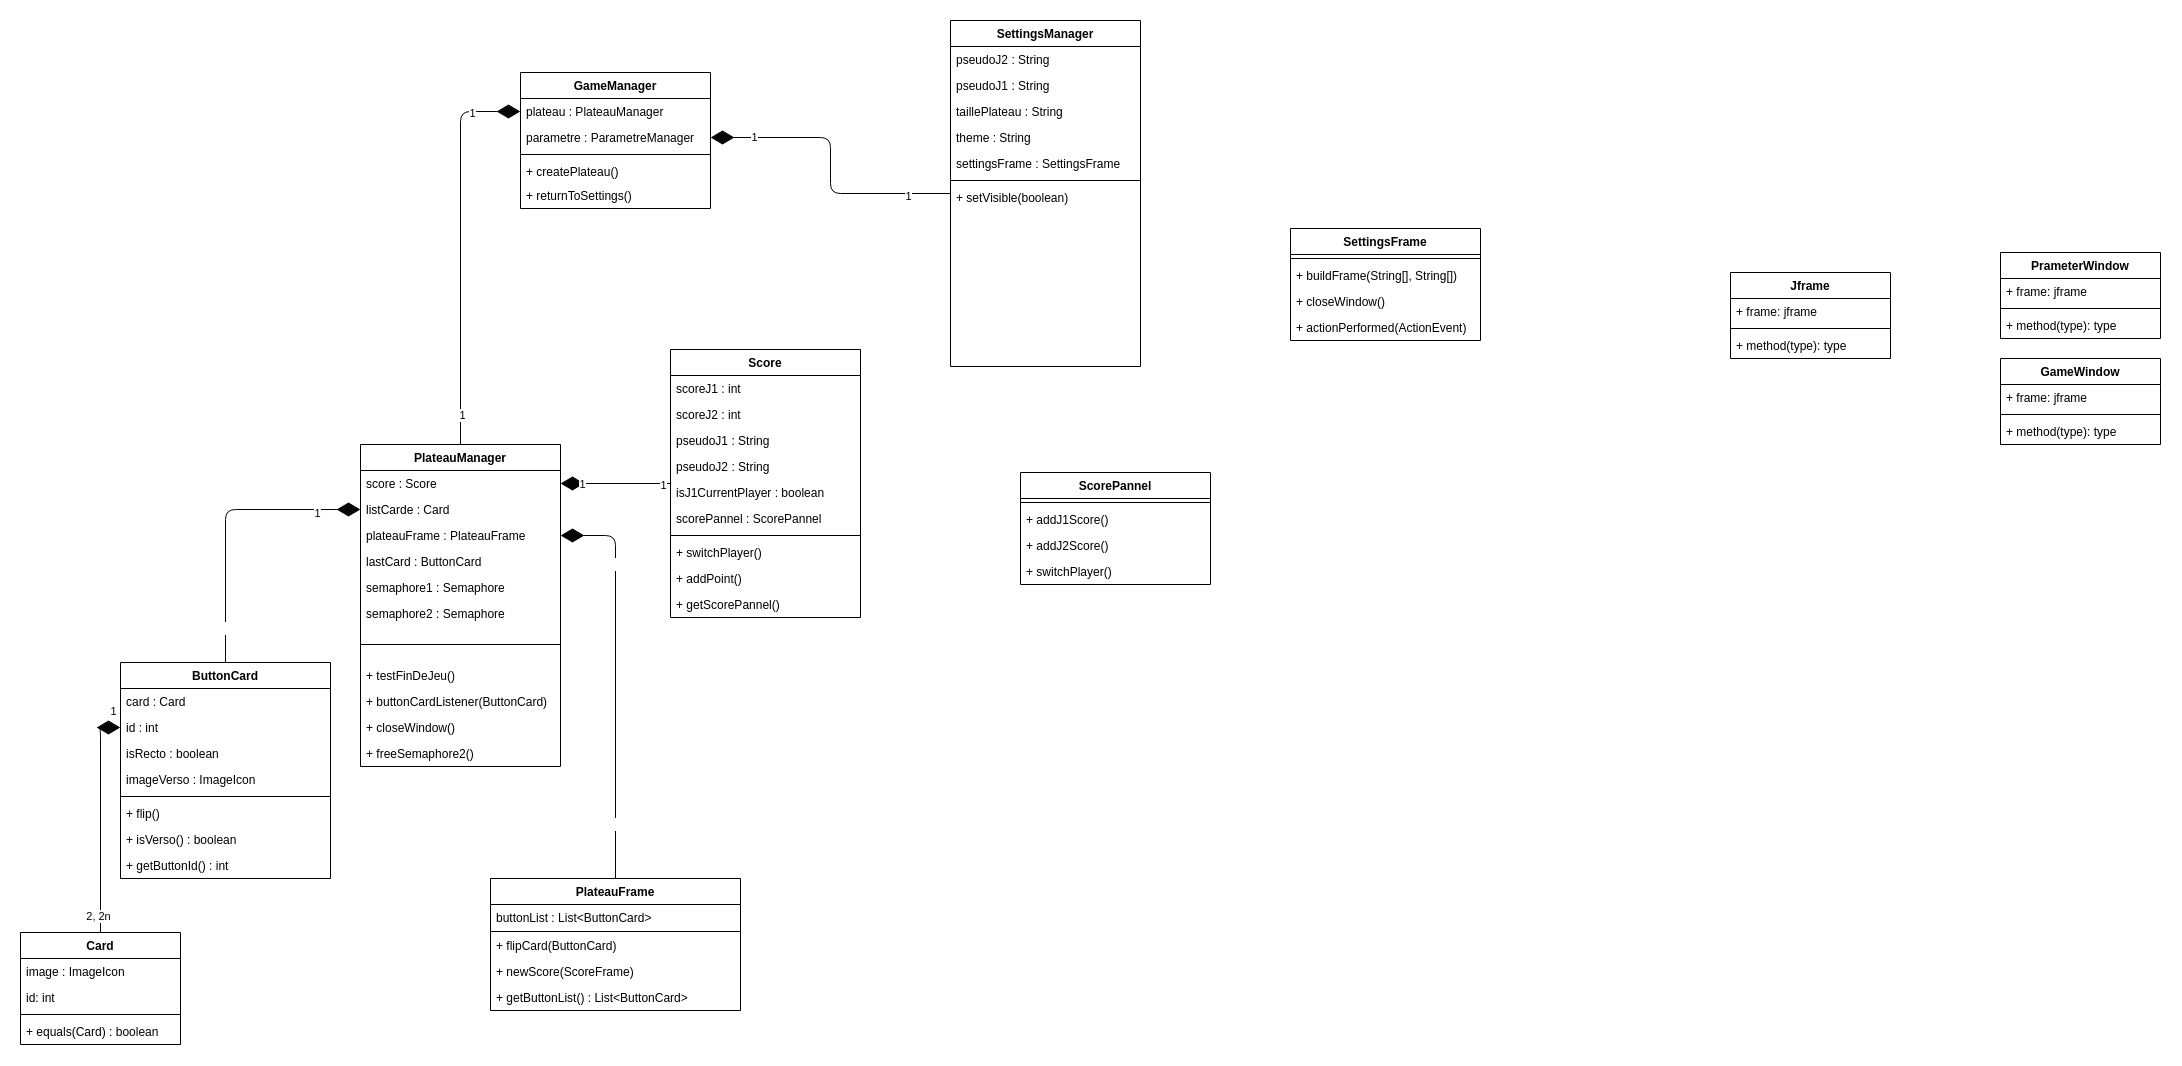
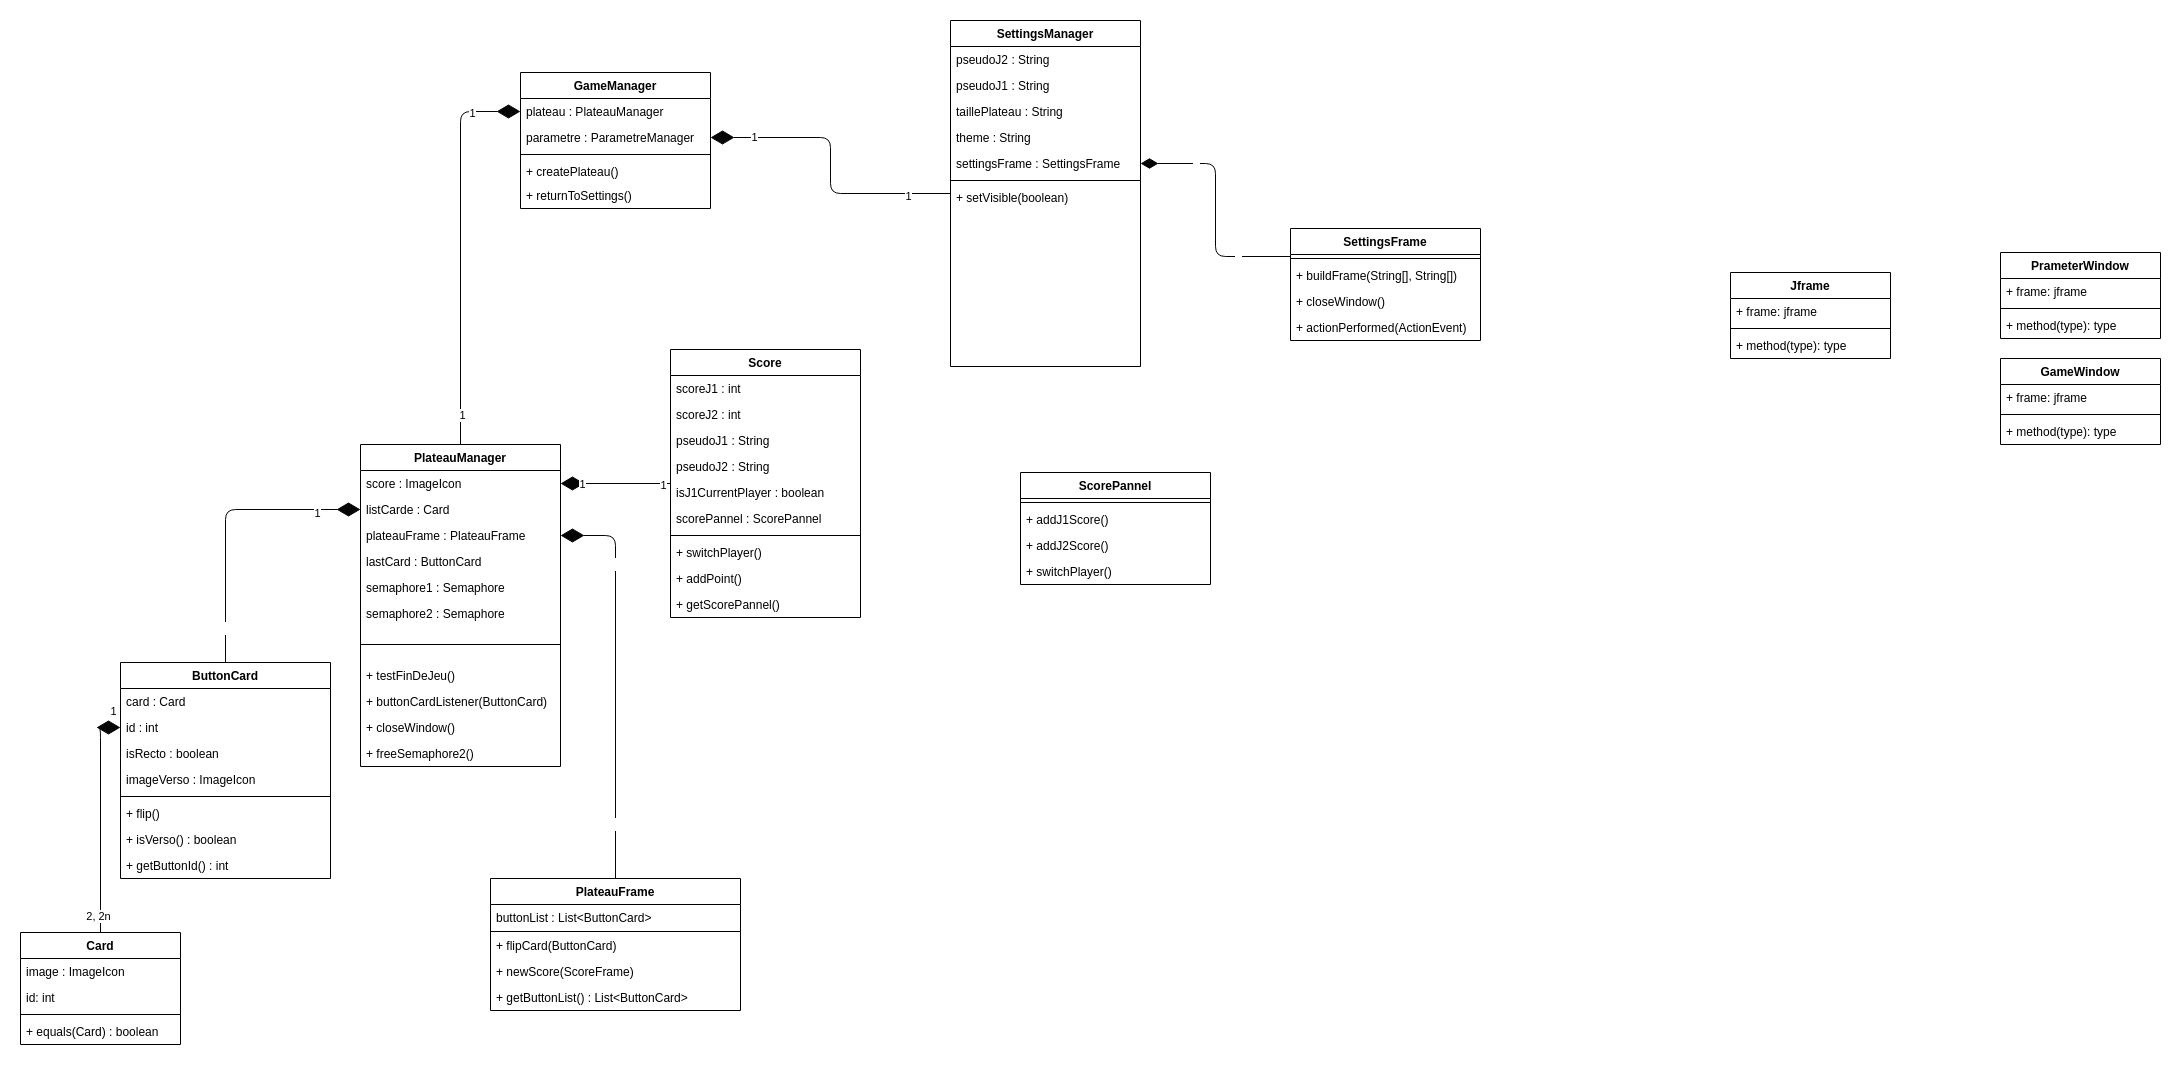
edge "SettingsFrame" -> "settingsFrame : SettingsFrame": added, labels "1", "1"
node "score : Score": label "score : Score" -> "score : ImageIcon"
